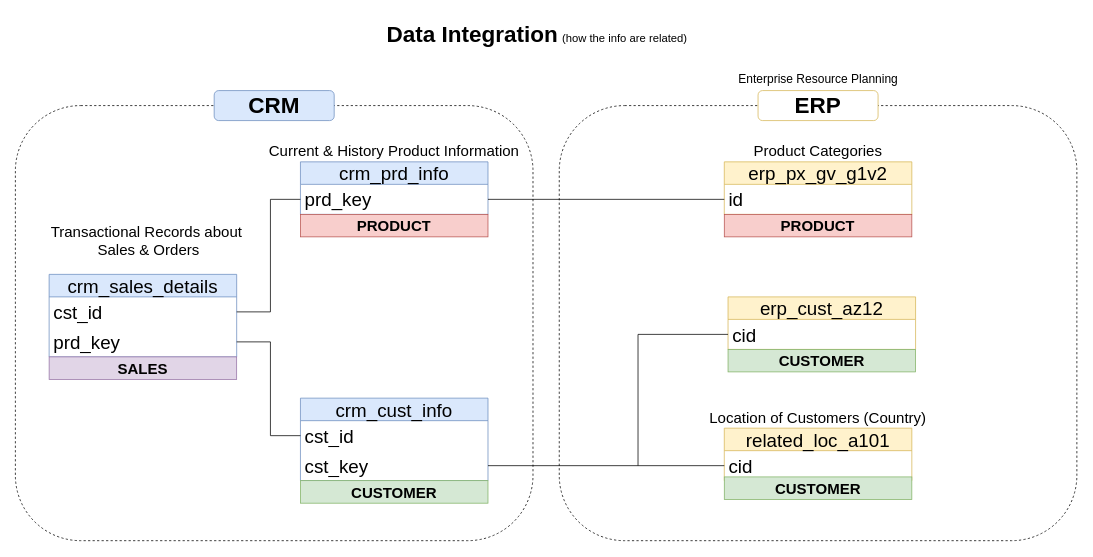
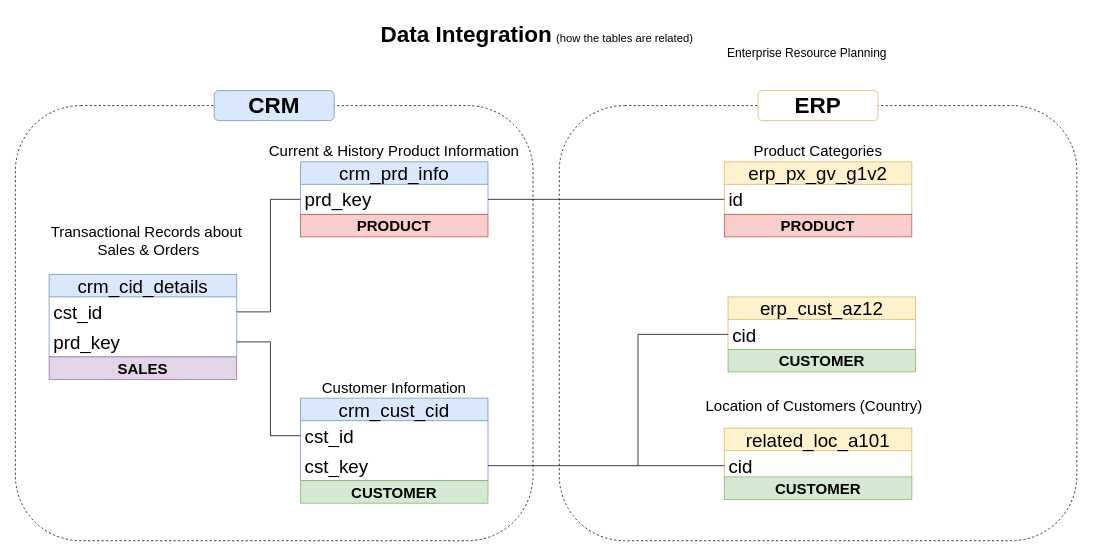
node "Data Integration (how the info are related)": label "Data Integration (how the info are related)" -> "Data Integration (how the tables are related)"
node "Enterprise Resource Planning": moved (818, 79) -> (807, 53)
node "crm_sales_details": label "crm_sales_details" -> "crm_cid_details"
node "Customer Information": added
node "crm_cust_info": label "crm_cust_info" -> "crm_cust_cid"
node "Location of Customers (Country)": moved (818, 417) -> (814, 405)
